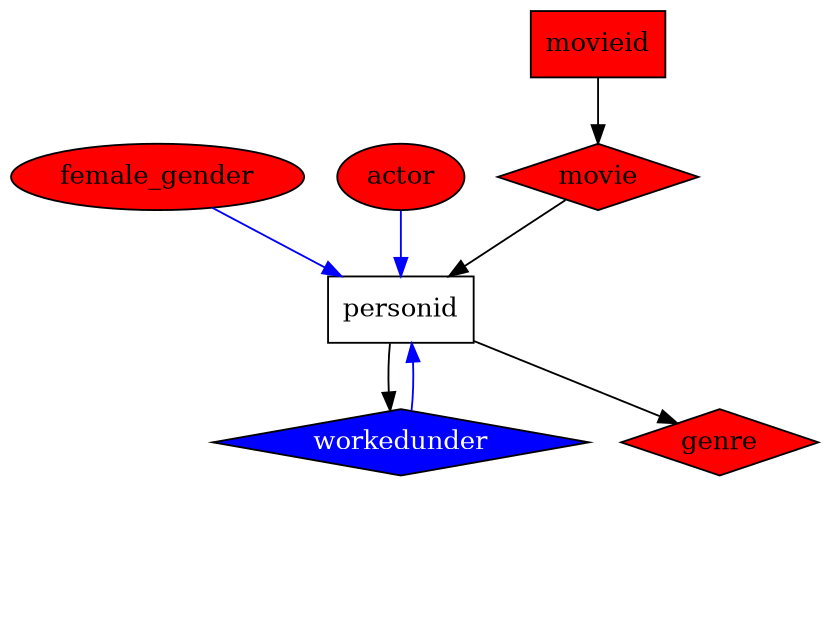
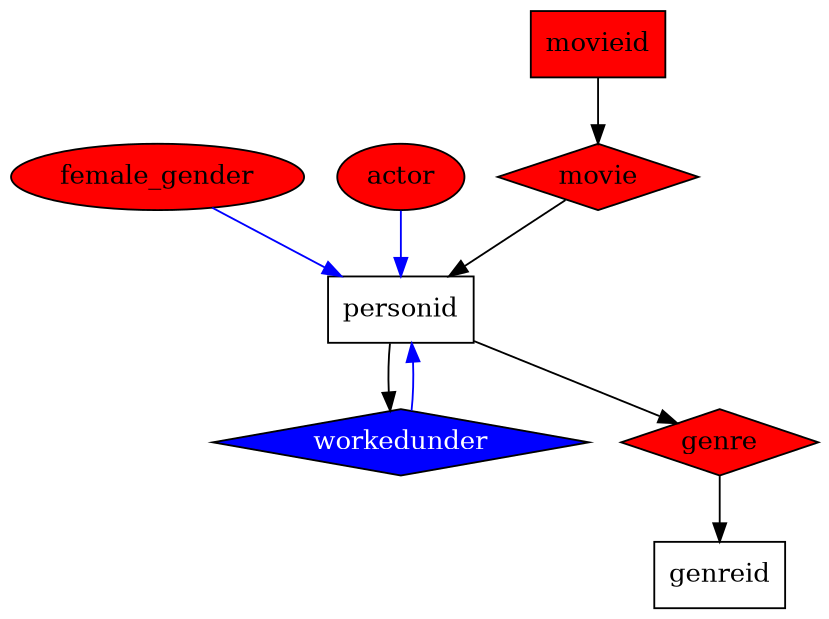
node "genreid": added
